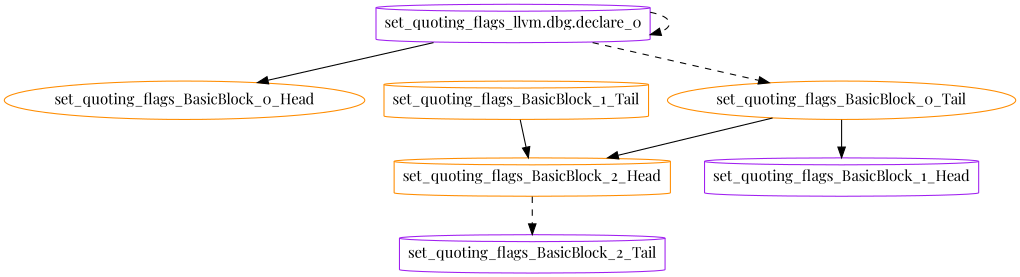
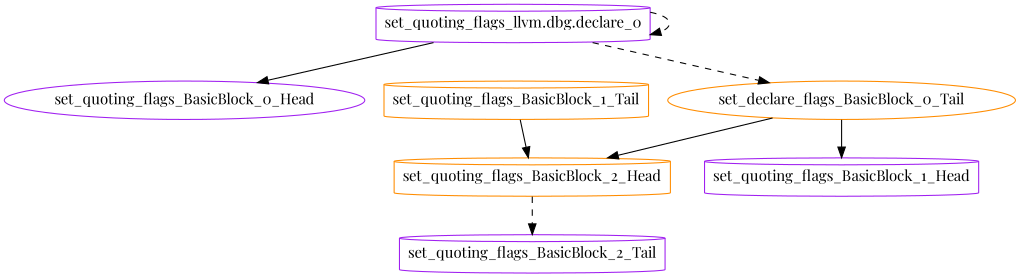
node "set_quoting_flags_BasicBlock_0_Head": color darkorange -> purple
node "set_quoting_flags_BasicBlock_0_Tail": label "set_quoting_flags_BasicBlock_0_Tail" -> "set_declare_flags_BasicBlock_0_Tail"
